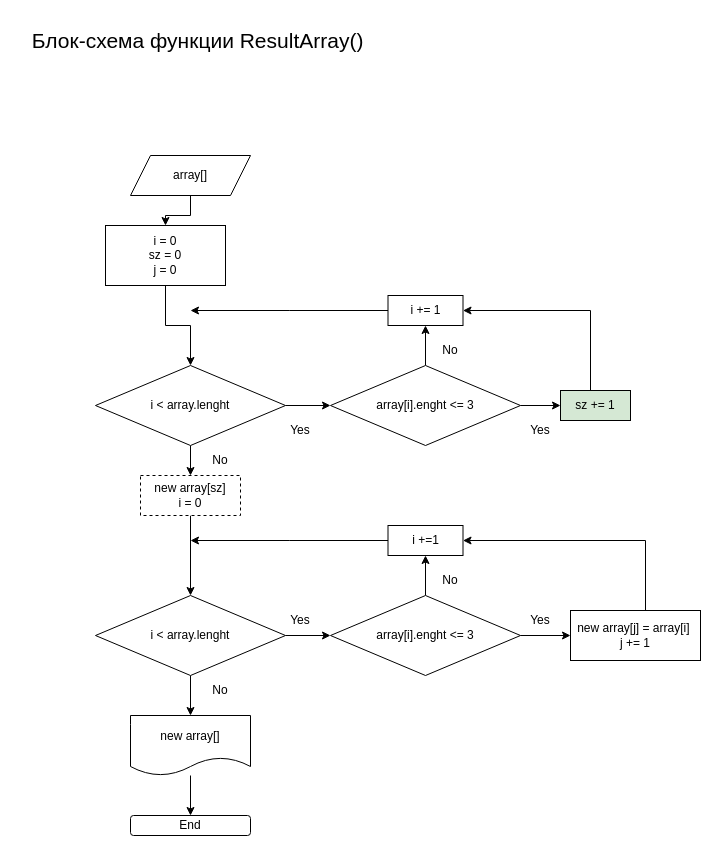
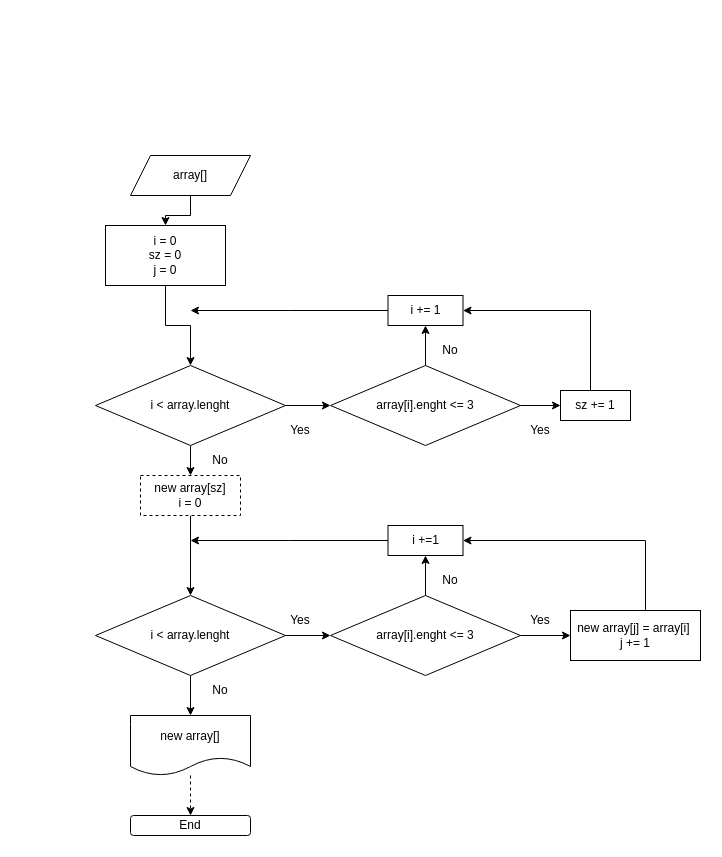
node "Блок-схема функции ResultArray()": removed
node "sz += 1": fillcolor #d5e8d4 -> #ffffff
edge "new array[]" -> "End": style solid -> dashed
